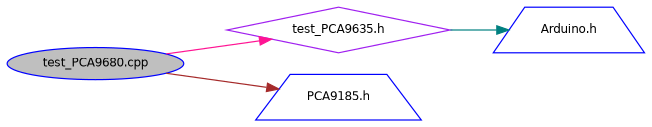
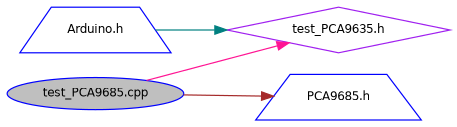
edge "test_PCA9635.h" -> "Arduino.h": reversed
node "test_PCA9680.cpp": label "test_PCA9680.cpp" -> "test_PCA9685.cpp"
node "PCA9185.h": label "PCA9185.h" -> "PCA9685.h"
